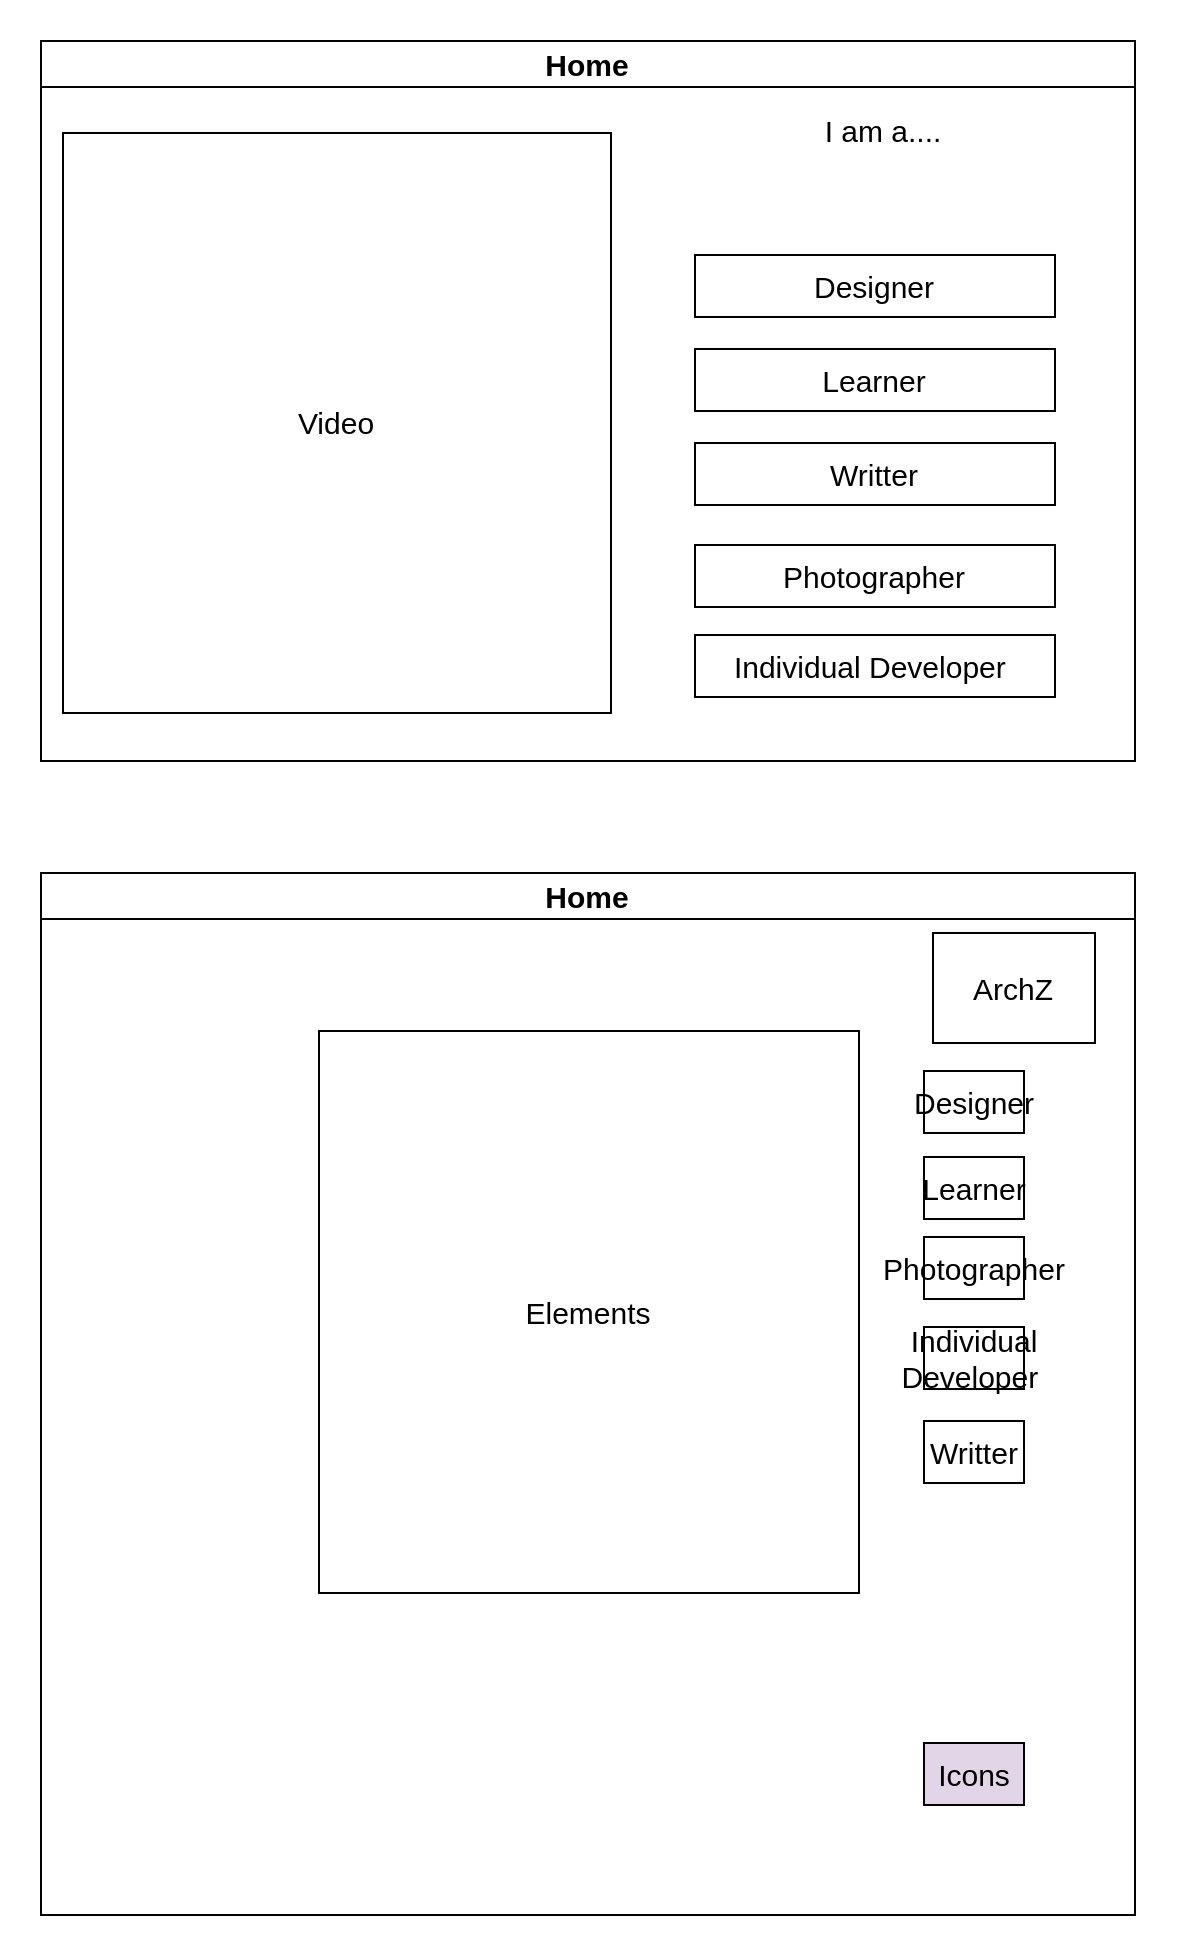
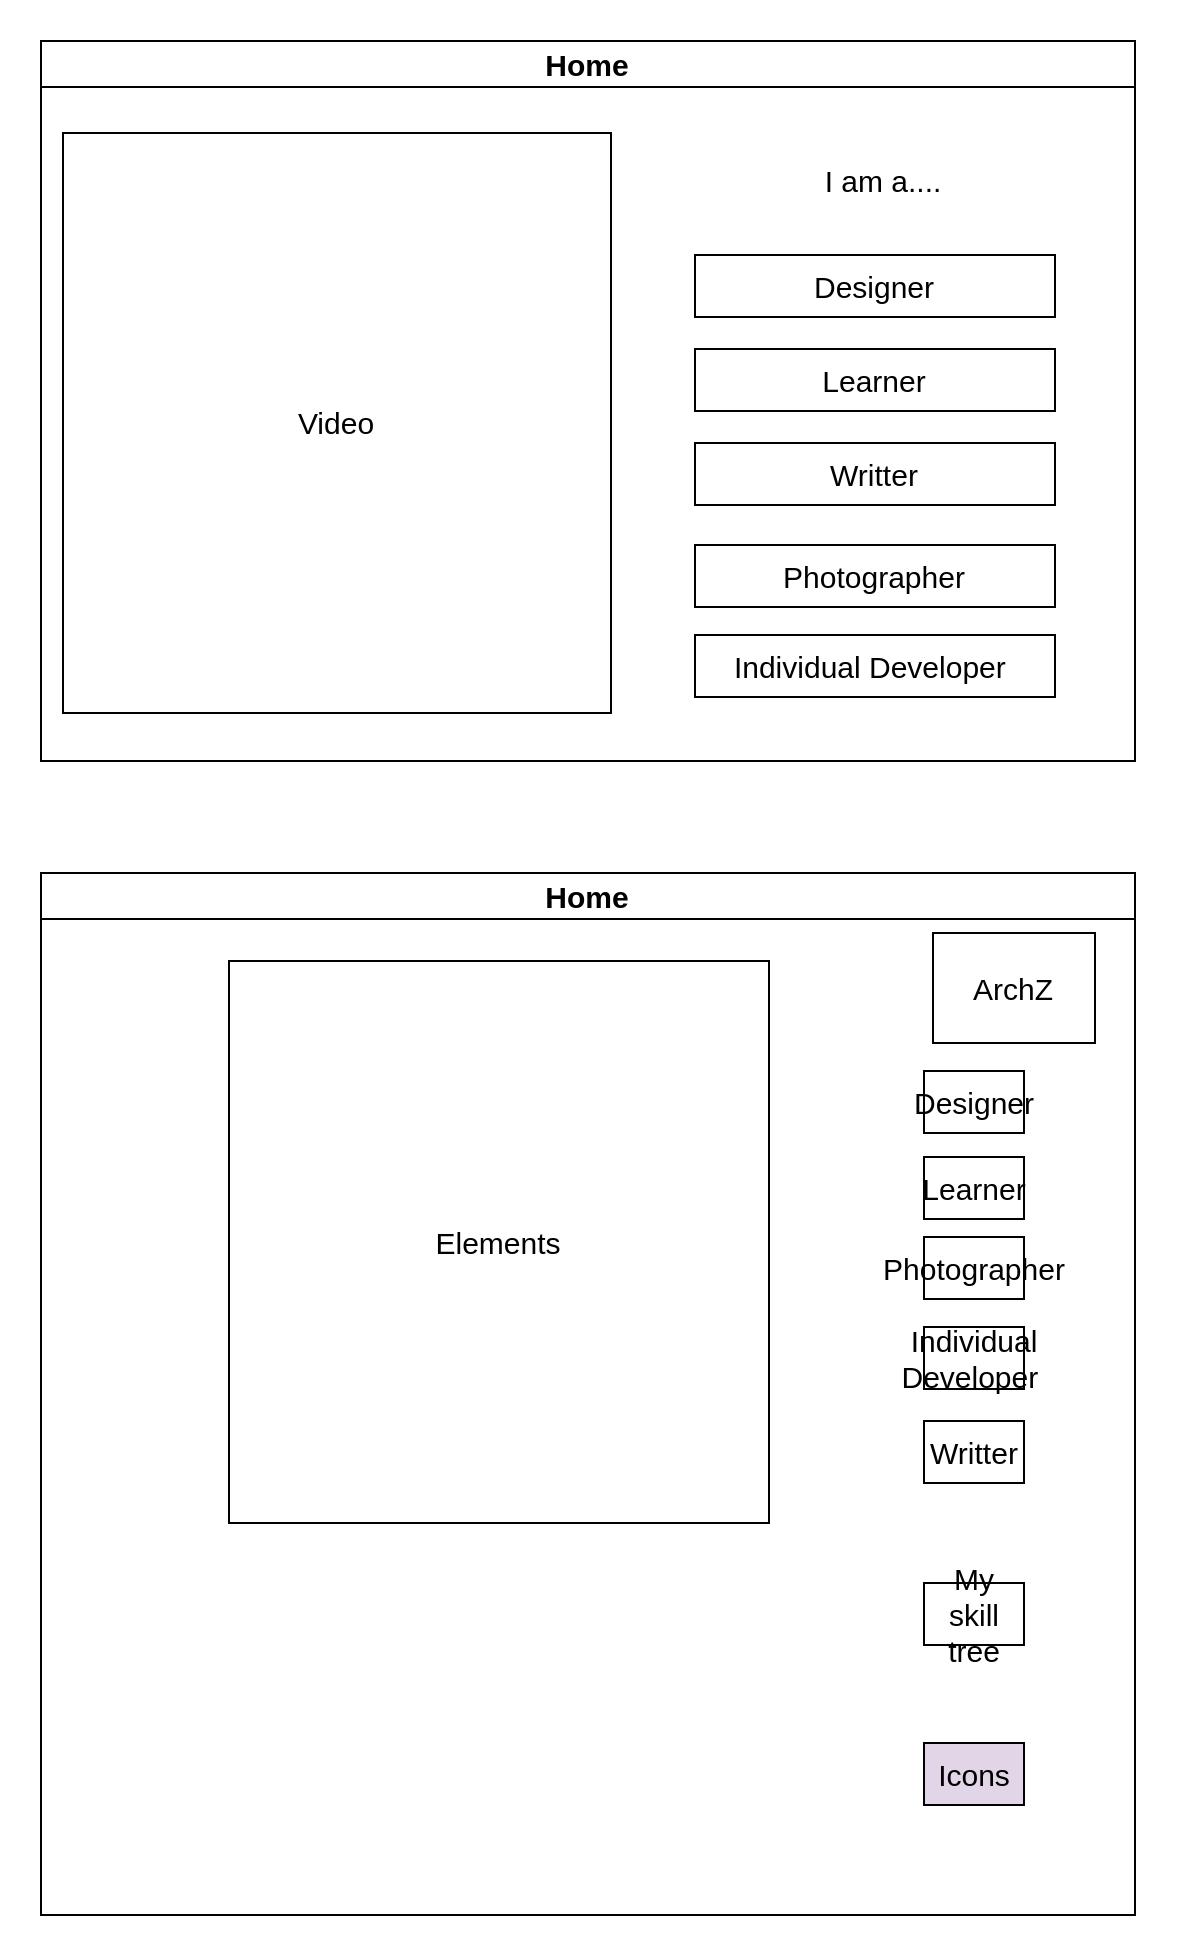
node "I am a....": moved (883, 131) -> (883, 181)
node "Elements": moved (589, 1312) -> (499, 1242)
node "My skill tree": added
